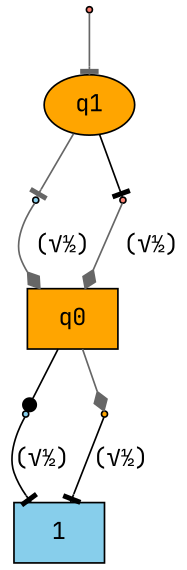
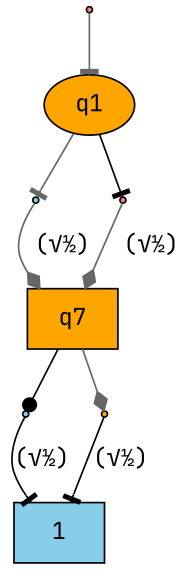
node "q0": label "q0" -> "q7"
